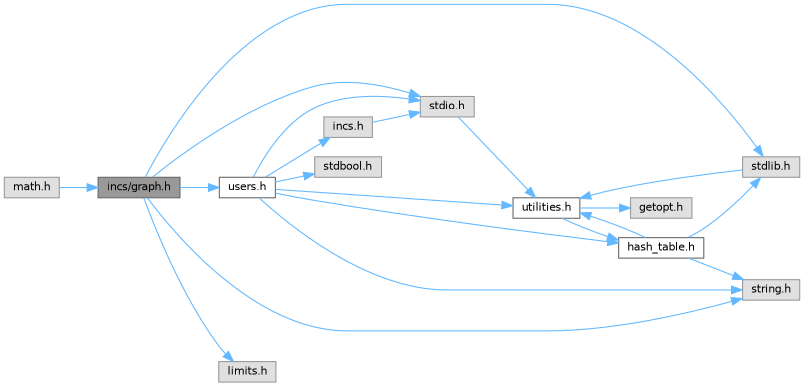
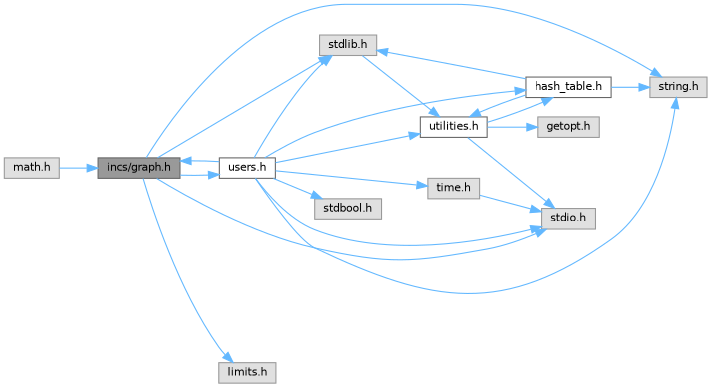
edge "users.h" -> "stdlib.h": added
node "incs.h": label "incs.h" -> "time.h"
edge "stdio.h" -> "utilities.h": reversed
edge "users.h" -> "incs/graph.h": added
